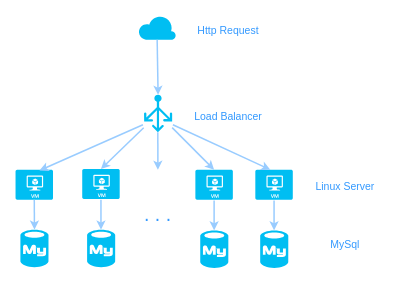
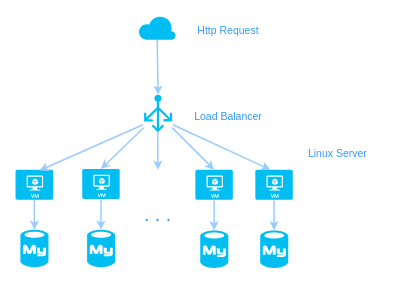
node "Linux Server": moved (345, 184) -> (338, 150)
node "MySql": removed
